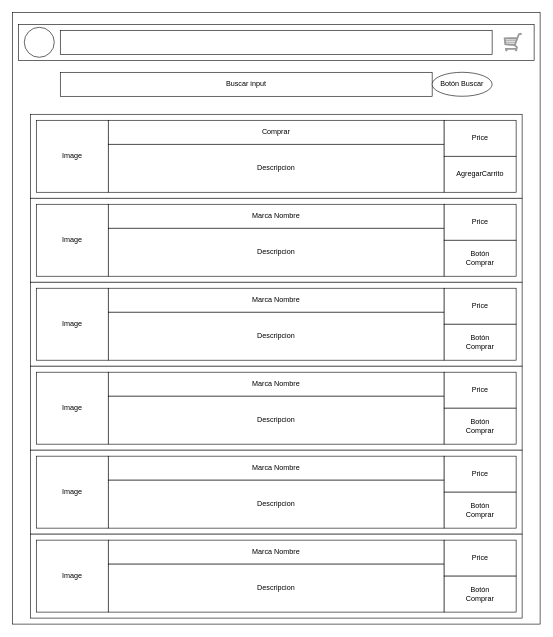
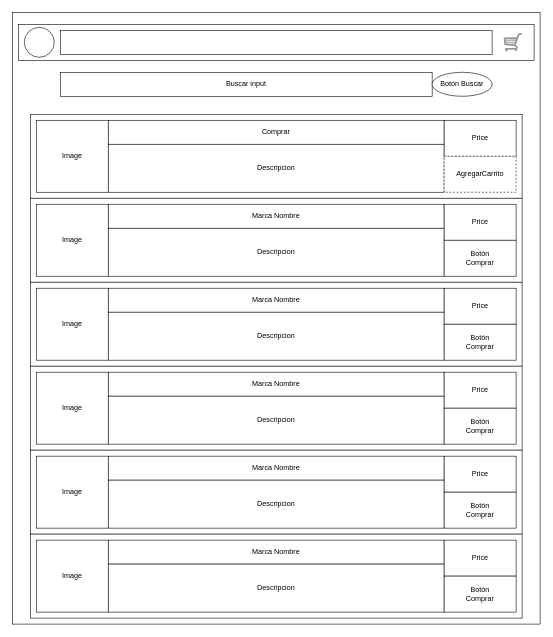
node "AgregarCarrito": style solid -> dashed
